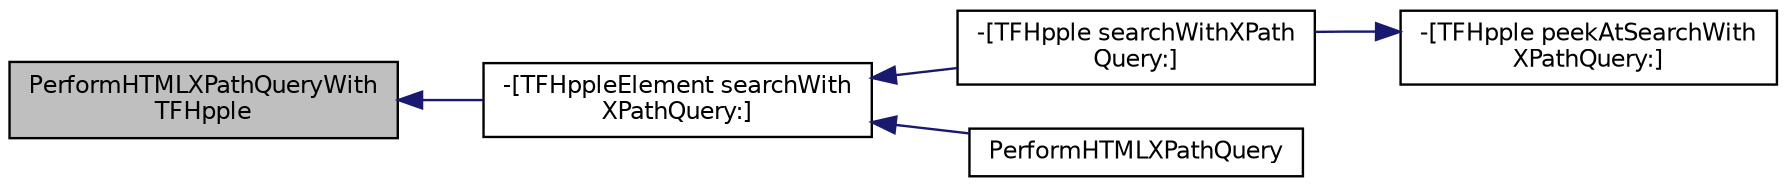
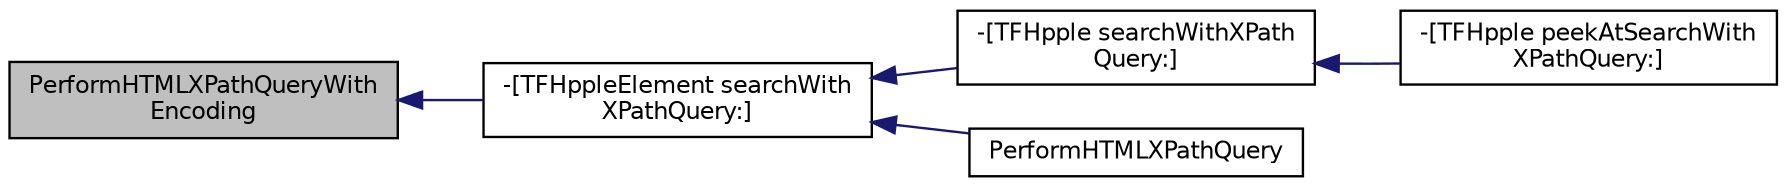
edge "-[TFHpple searchWithXPath Query:]" -> "-[TFHpple peekAtSearchWith XPathQuery:]": reversed
node "PerformHTMLXPathQueryWith TFHpple": label "PerformHTMLXPathQueryWith TFHpple" -> "PerformHTMLXPathQueryWith Encoding"
